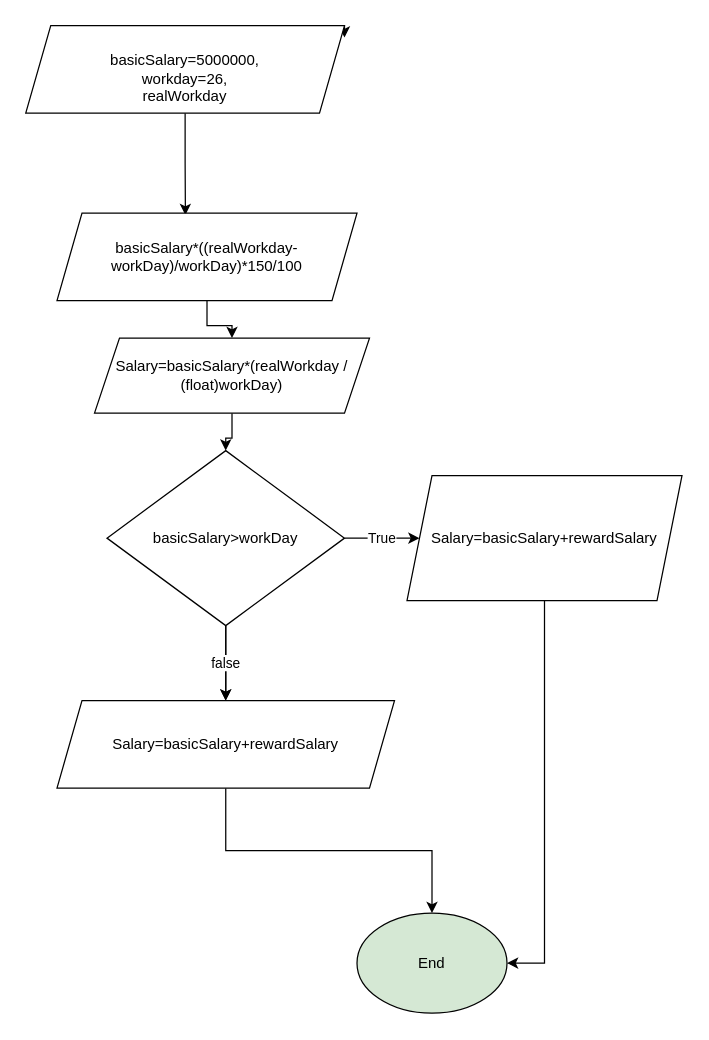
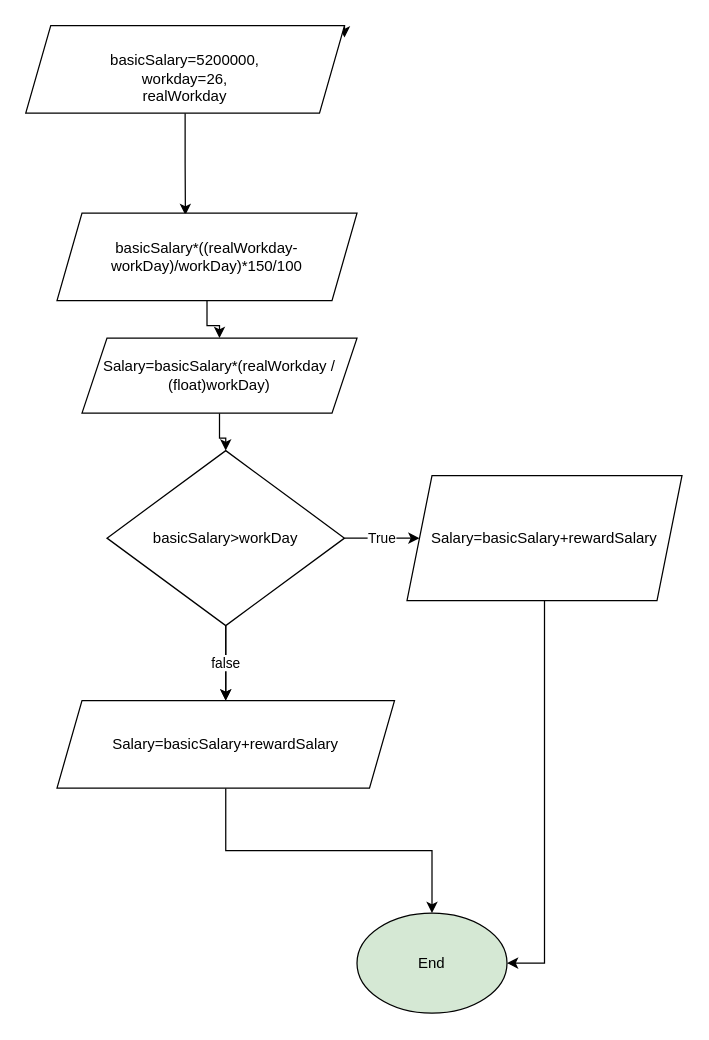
node "basicSalary=5000000, workday=26, realWorkday": label "basicSalary=5000000, workday=26, realWorkday" -> "basicSalary=5200000, workday=26, realWorkday"
node "Salary=basicSalary*(realWorkday / (float)workDay)": moved (232, 376) -> (219, 376)
